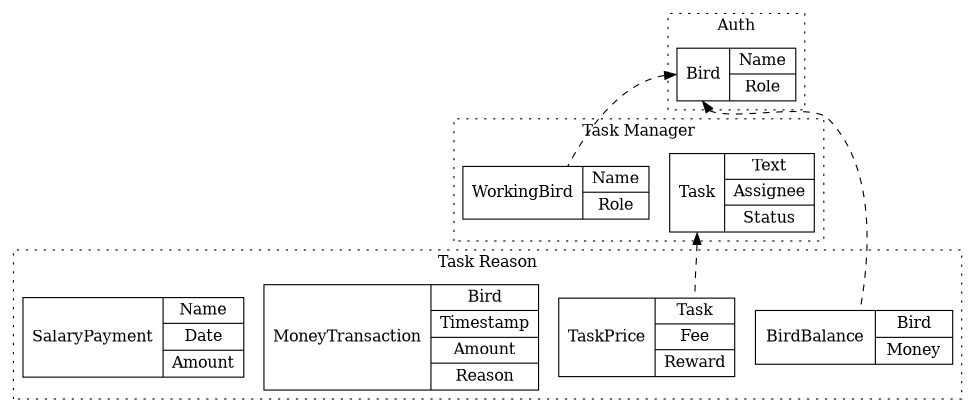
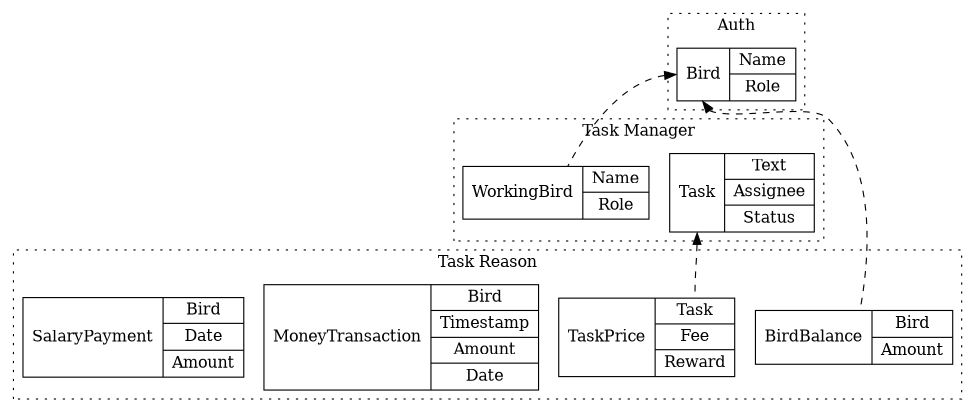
node "SalaryPayment": text "Name" -> "Bird"
node "BirdBalance": text "Money" -> "Amount"
node "MoneyTransaction": text "Reason" -> "Date"
